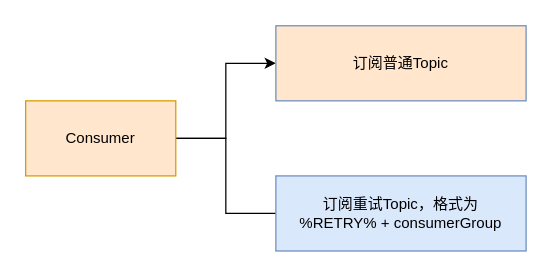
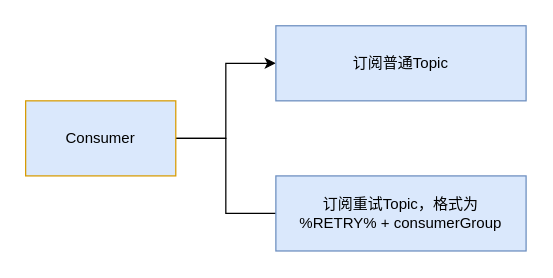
node "订阅普通Topic": fillcolor #ffe6cc -> #dae8fc
node "Consumer": fillcolor #ffe6cc -> #dae8fc
